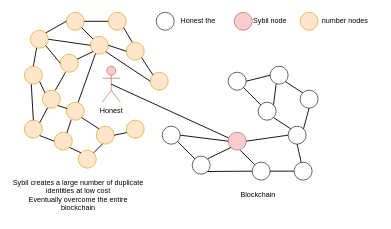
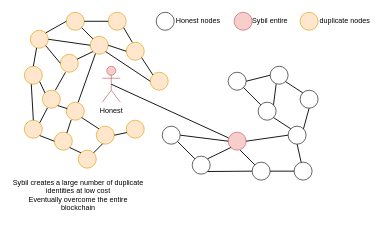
node "Honest the": label "Honest the" -> "Honest nodes"
node "Sybil node": label "Sybil node" -> "Sybil entire"
node "number nodes": label "number nodes" -> "duplicate nodes"
node "Blockchain": removed
